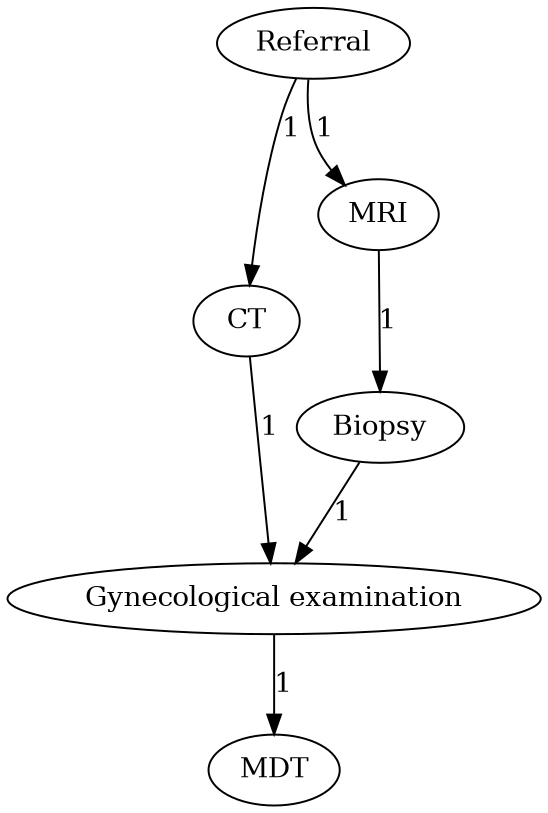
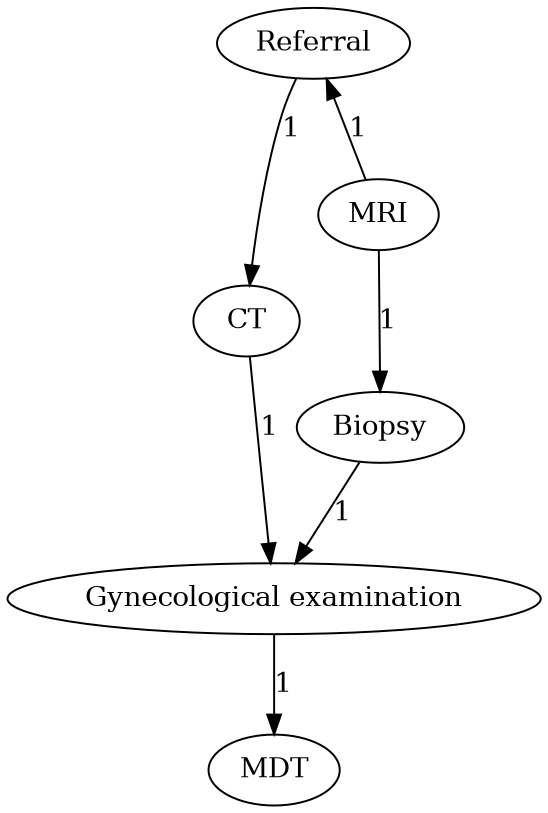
edge "Referral" -> "MRI": reversed
